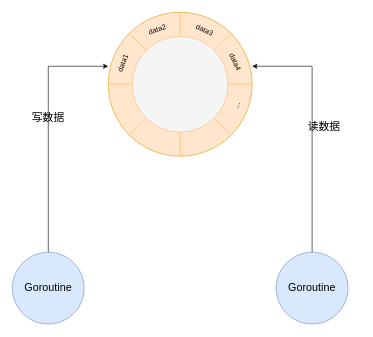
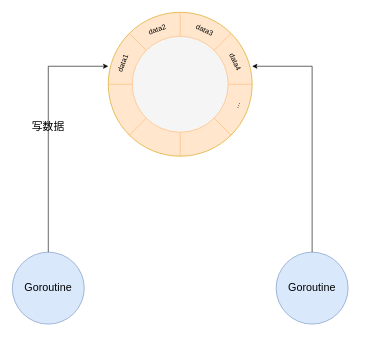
node "写数据": moved (48, 117) -> (48, 126)
node "读数据": removed
